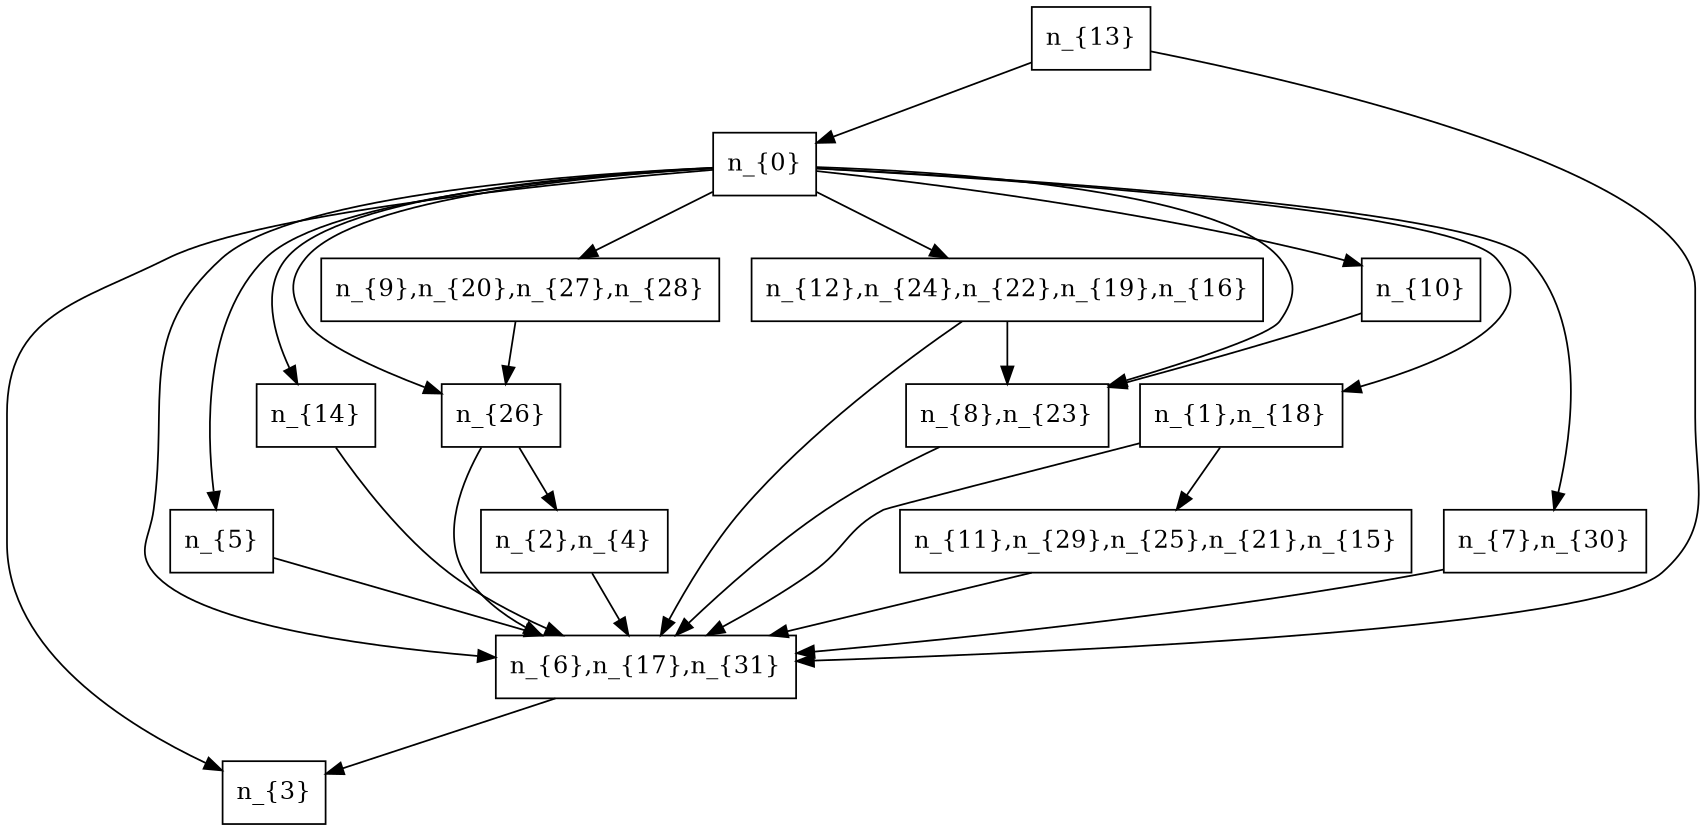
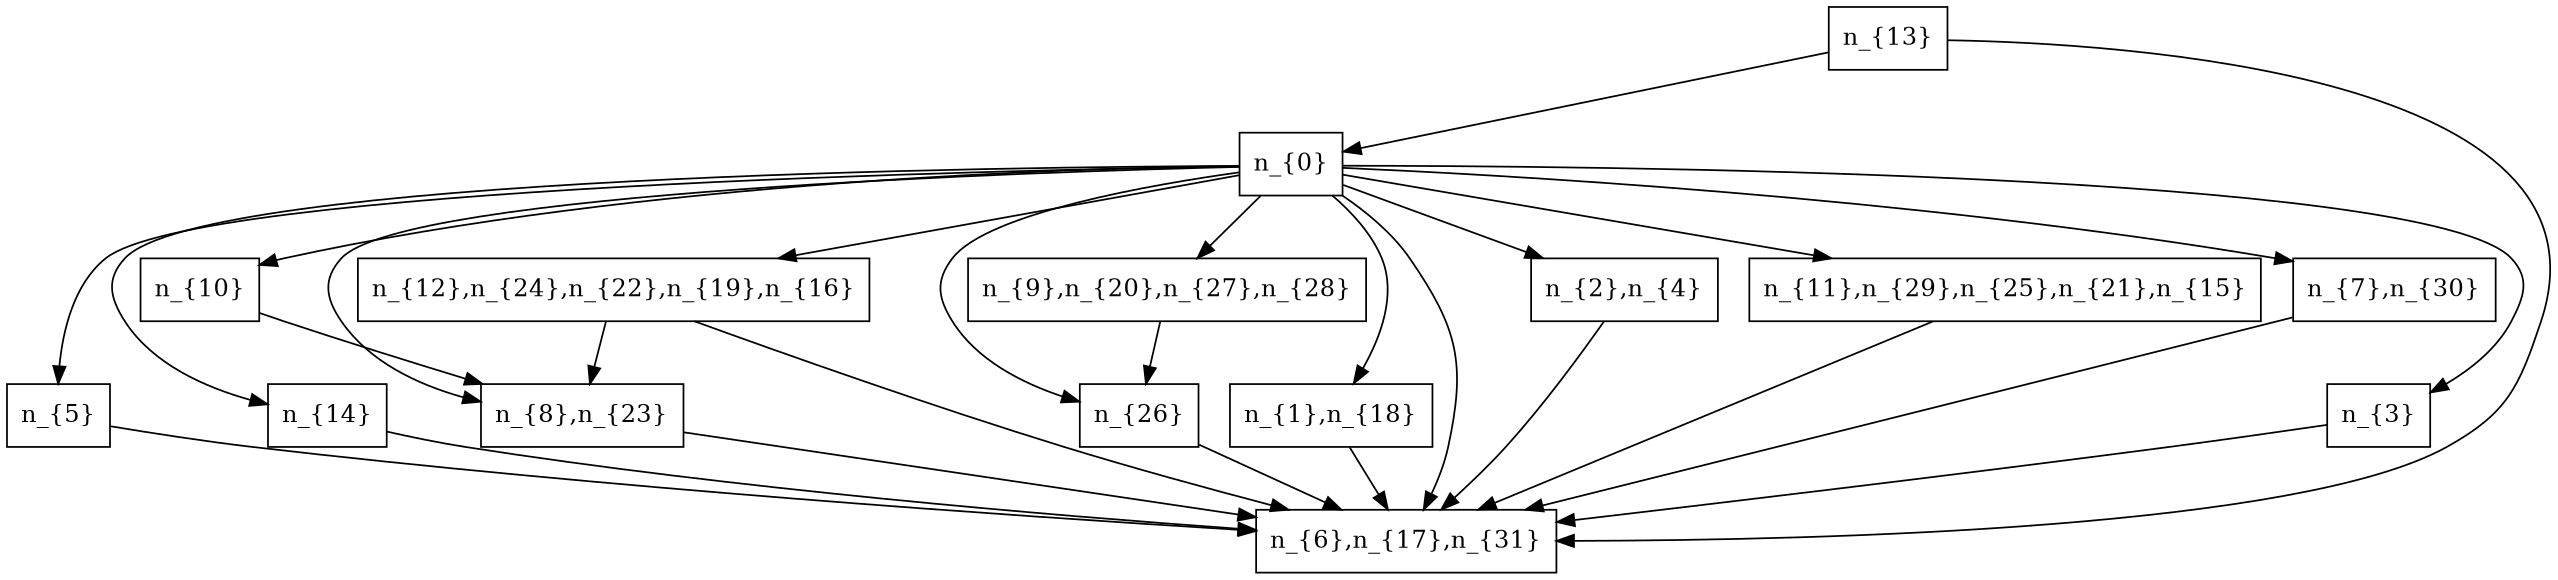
edge "n_{26}" -> "n_{2},n_{4}": now "n_{0}" -> "n_{2},n_{4}"
edge "n_{1},n_{18}" -> "n_{11},n_{29},n_{25},n_{21},n_{15}": now "n_{0}" -> "n_{11},n_{29},n_{25},n_{21},n_{15}"
edge "n_{6},n_{17},n_{31}" -> "n_{3}": reversed
